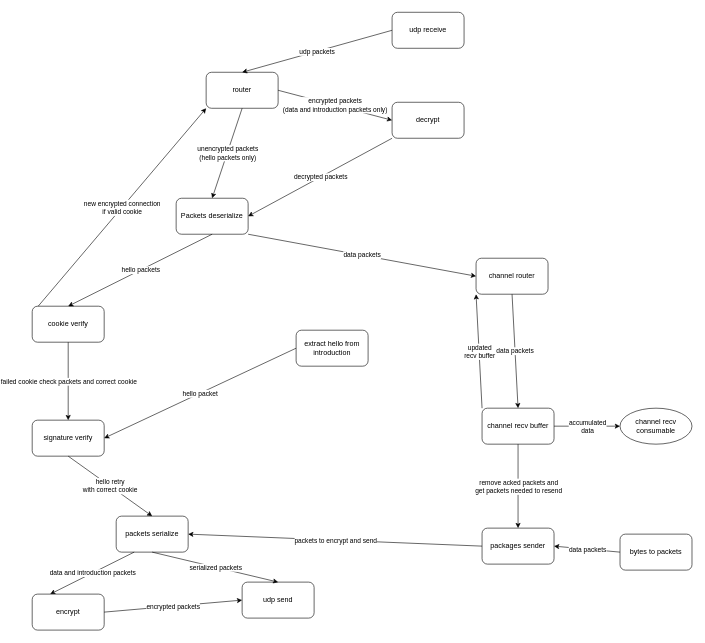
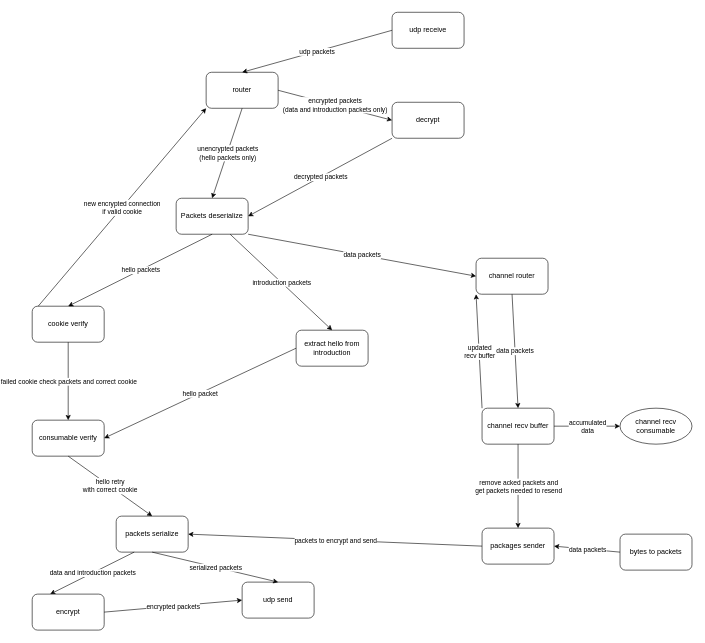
edge "Packets deserialize" -> "extract hello from introduction": added, label "introduction packets"
node "signature verify": label "signature verify" -> "consumable verify"
